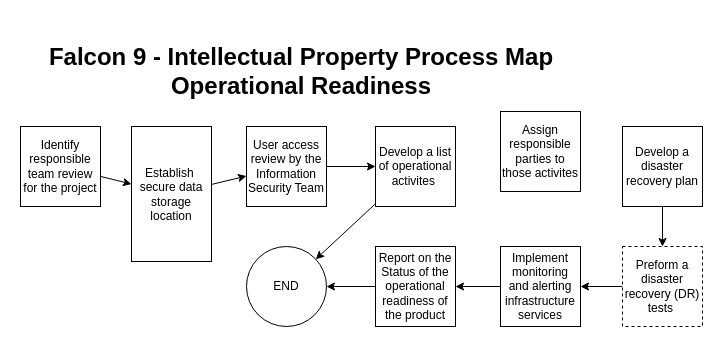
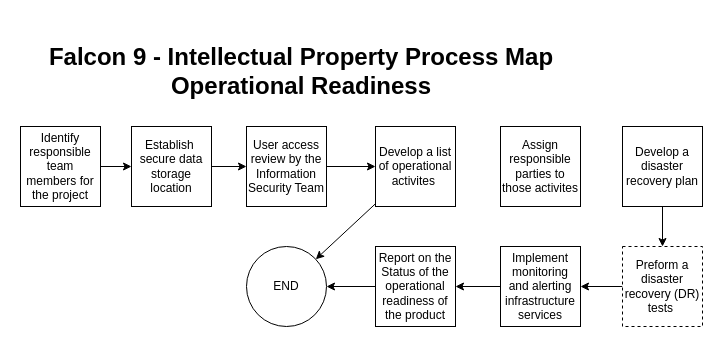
node "Assign responsible parties to those activites": moved (541, 152) -> (541, 167)
node "Identify responsible team review for the project": label "Identify responsible team review for the project" -> "Identify responsible team members for the project"
node "Establish secure data storage location": size 80x135 -> 80x80
